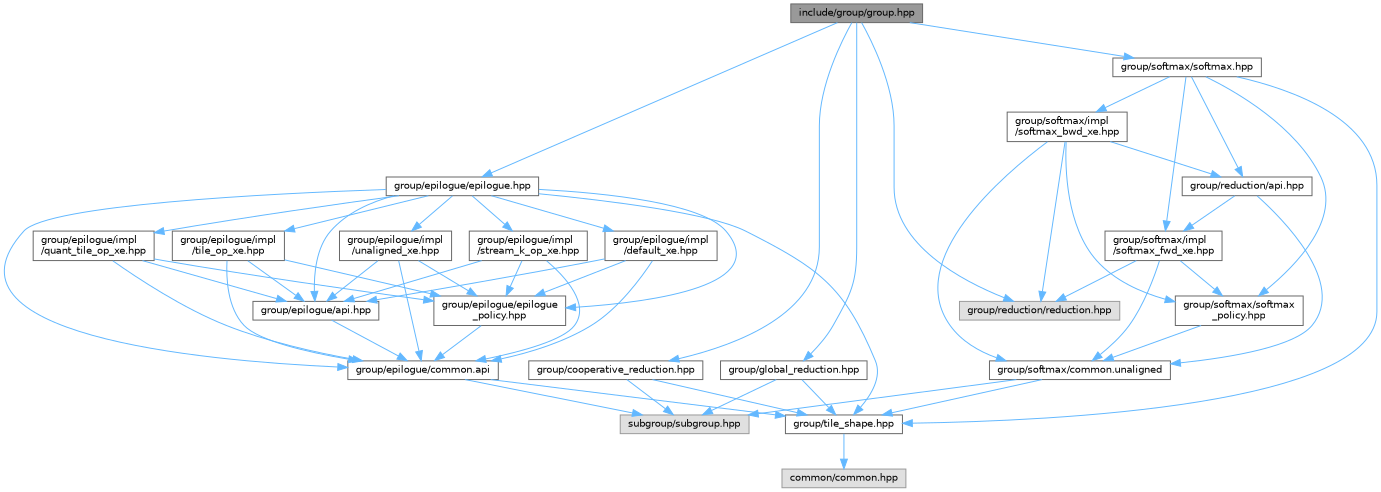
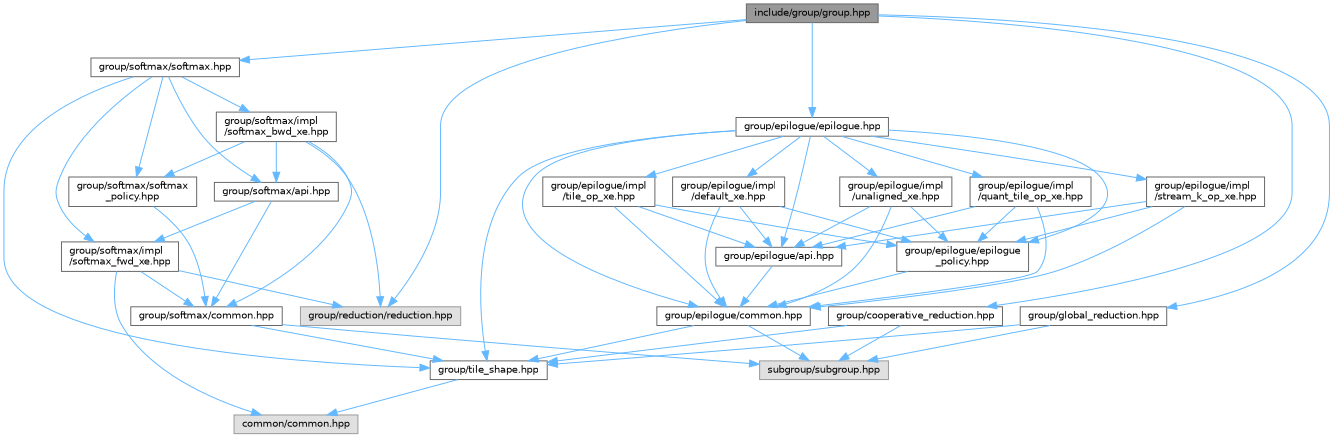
node "group/reduction/api.hpp": label "group/reduction/api.hpp" -> "group/softmax/api.hpp"
edge "group/softmax/impl /softmax_fwd_xe.hpp" -> "group/softmax/softmax _policy.hpp": now "group/softmax/impl /softmax_fwd_xe.hpp" -> "common/common.hpp"
node "group/epilogue/common.api": label "group/epilogue/common.api" -> "group/epilogue/common.hpp"
node "group/softmax/common.unaligned": label "group/softmax/common.unaligned" -> "group/softmax/common.hpp"
